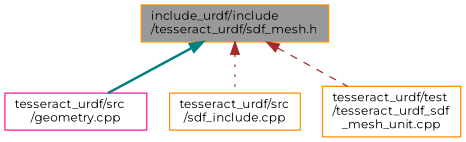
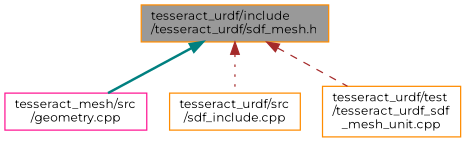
node "include_urdf/include /tesseract_urdf/sdf_mesh.h": label "include_urdf/include /tesseract_urdf/sdf_mesh.h" -> "tesseract_urdf/include /tesseract_urdf/sdf_mesh.h"
node "tesseract_urdf/src /geometry.cpp": label "tesseract_urdf/src /geometry.cpp" -> "tesseract_mesh/src /geometry.cpp"
